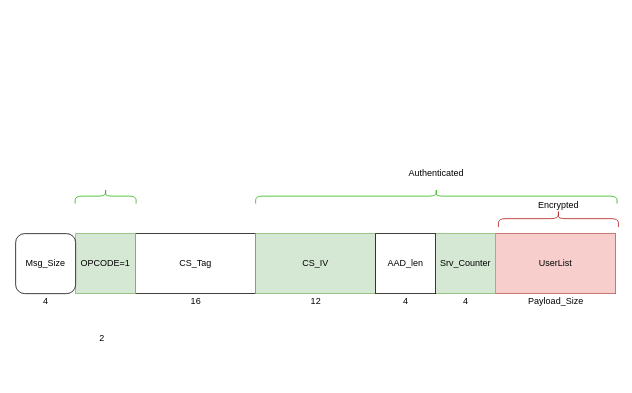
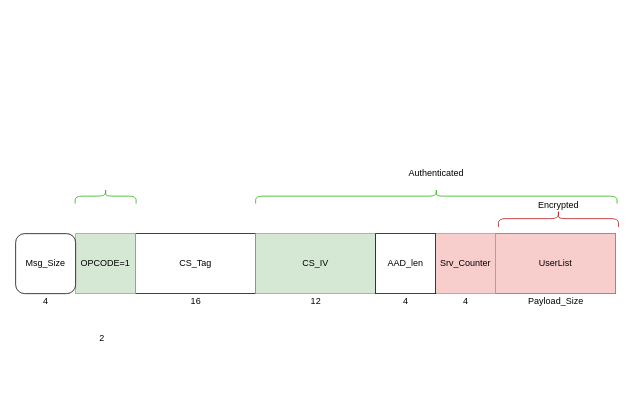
node "Srv_Counter": fillcolor #d5e8d4 -> #f8cecc
